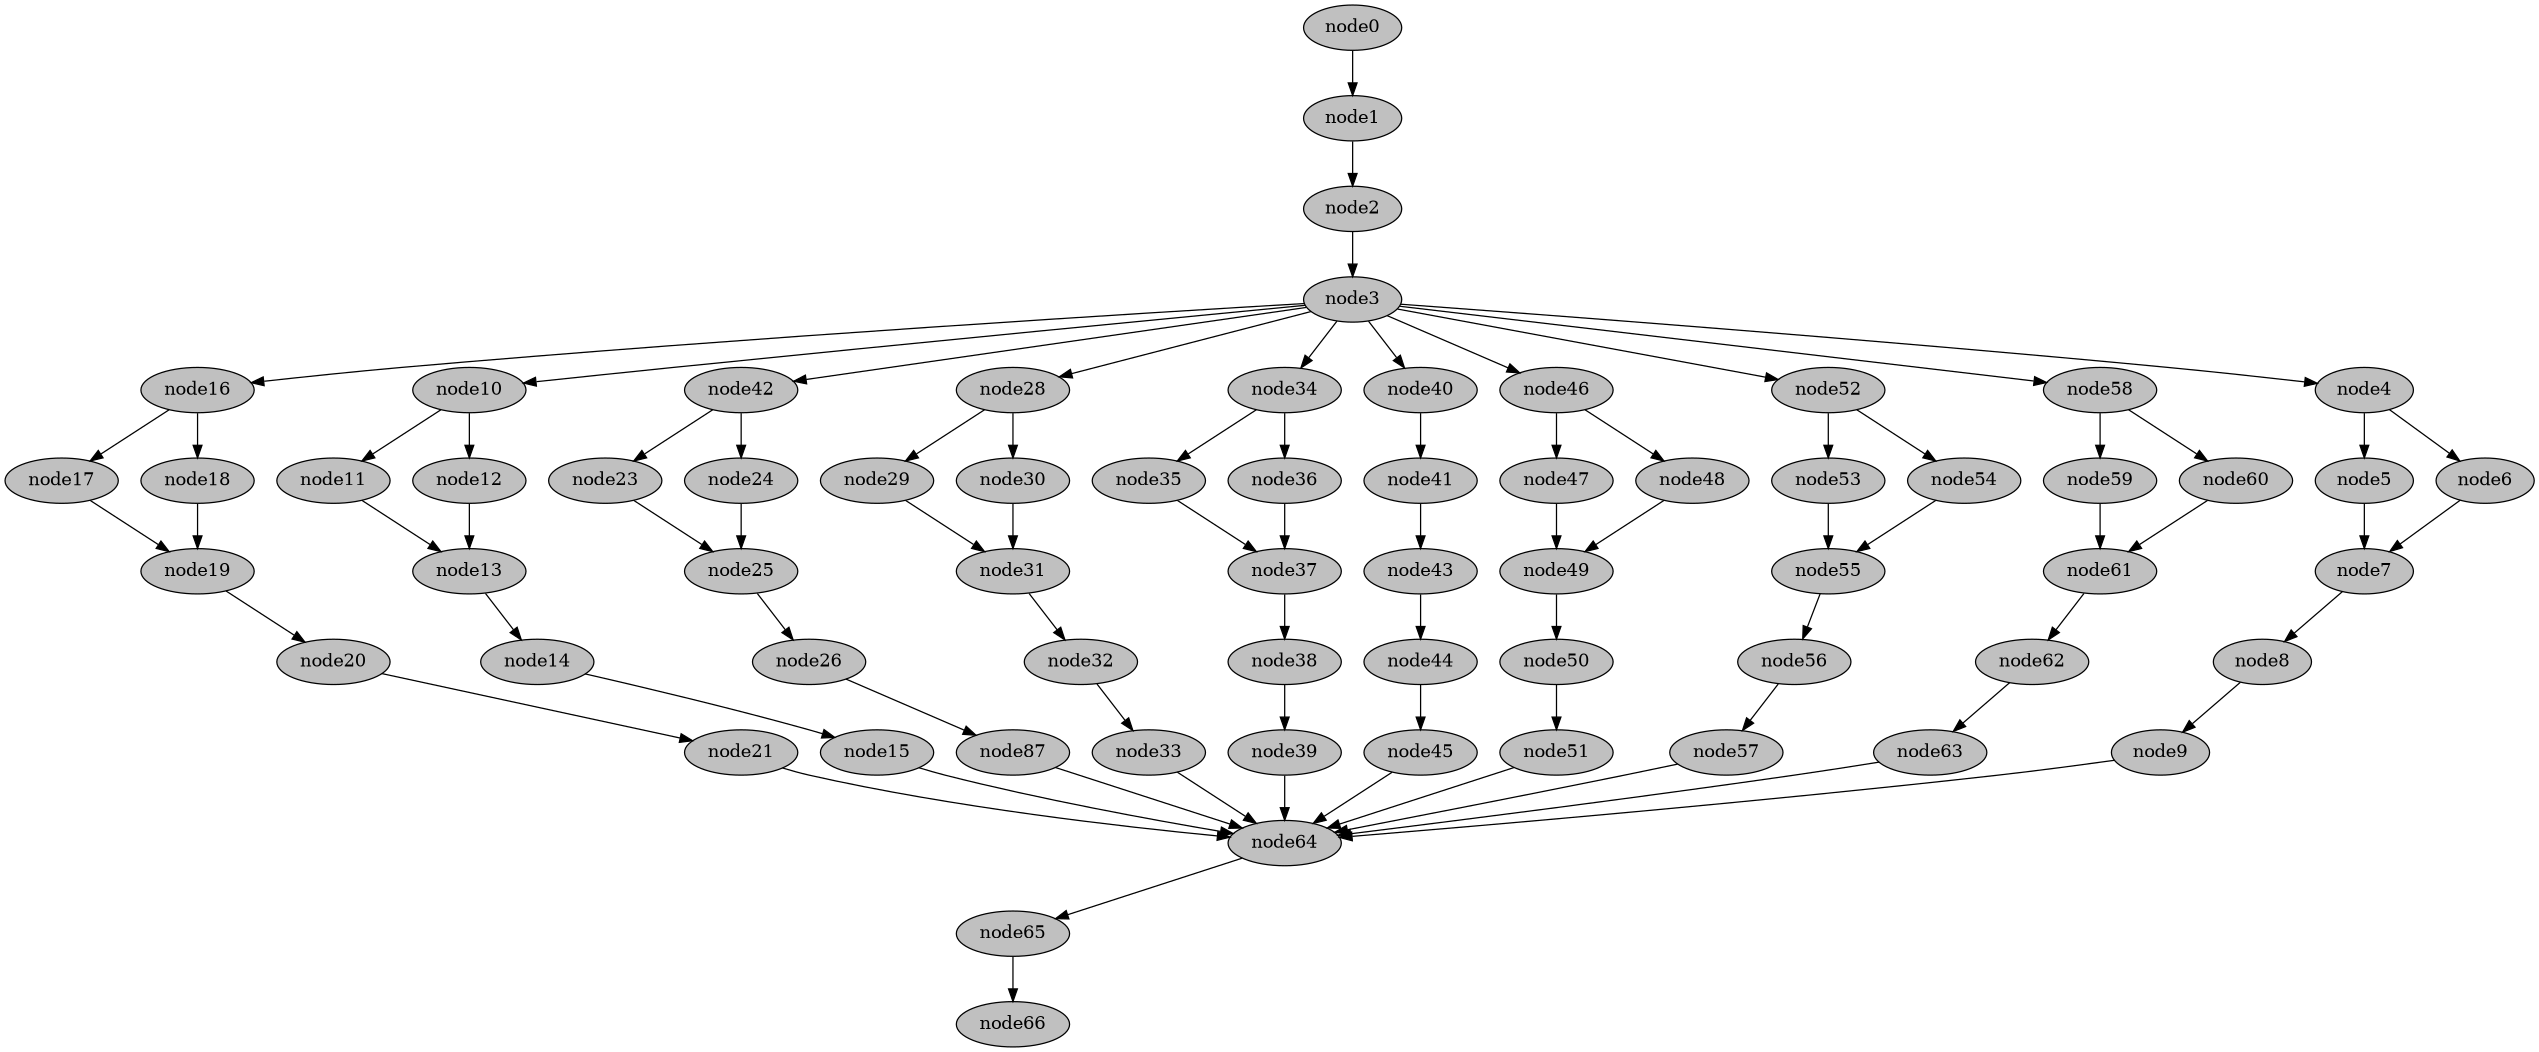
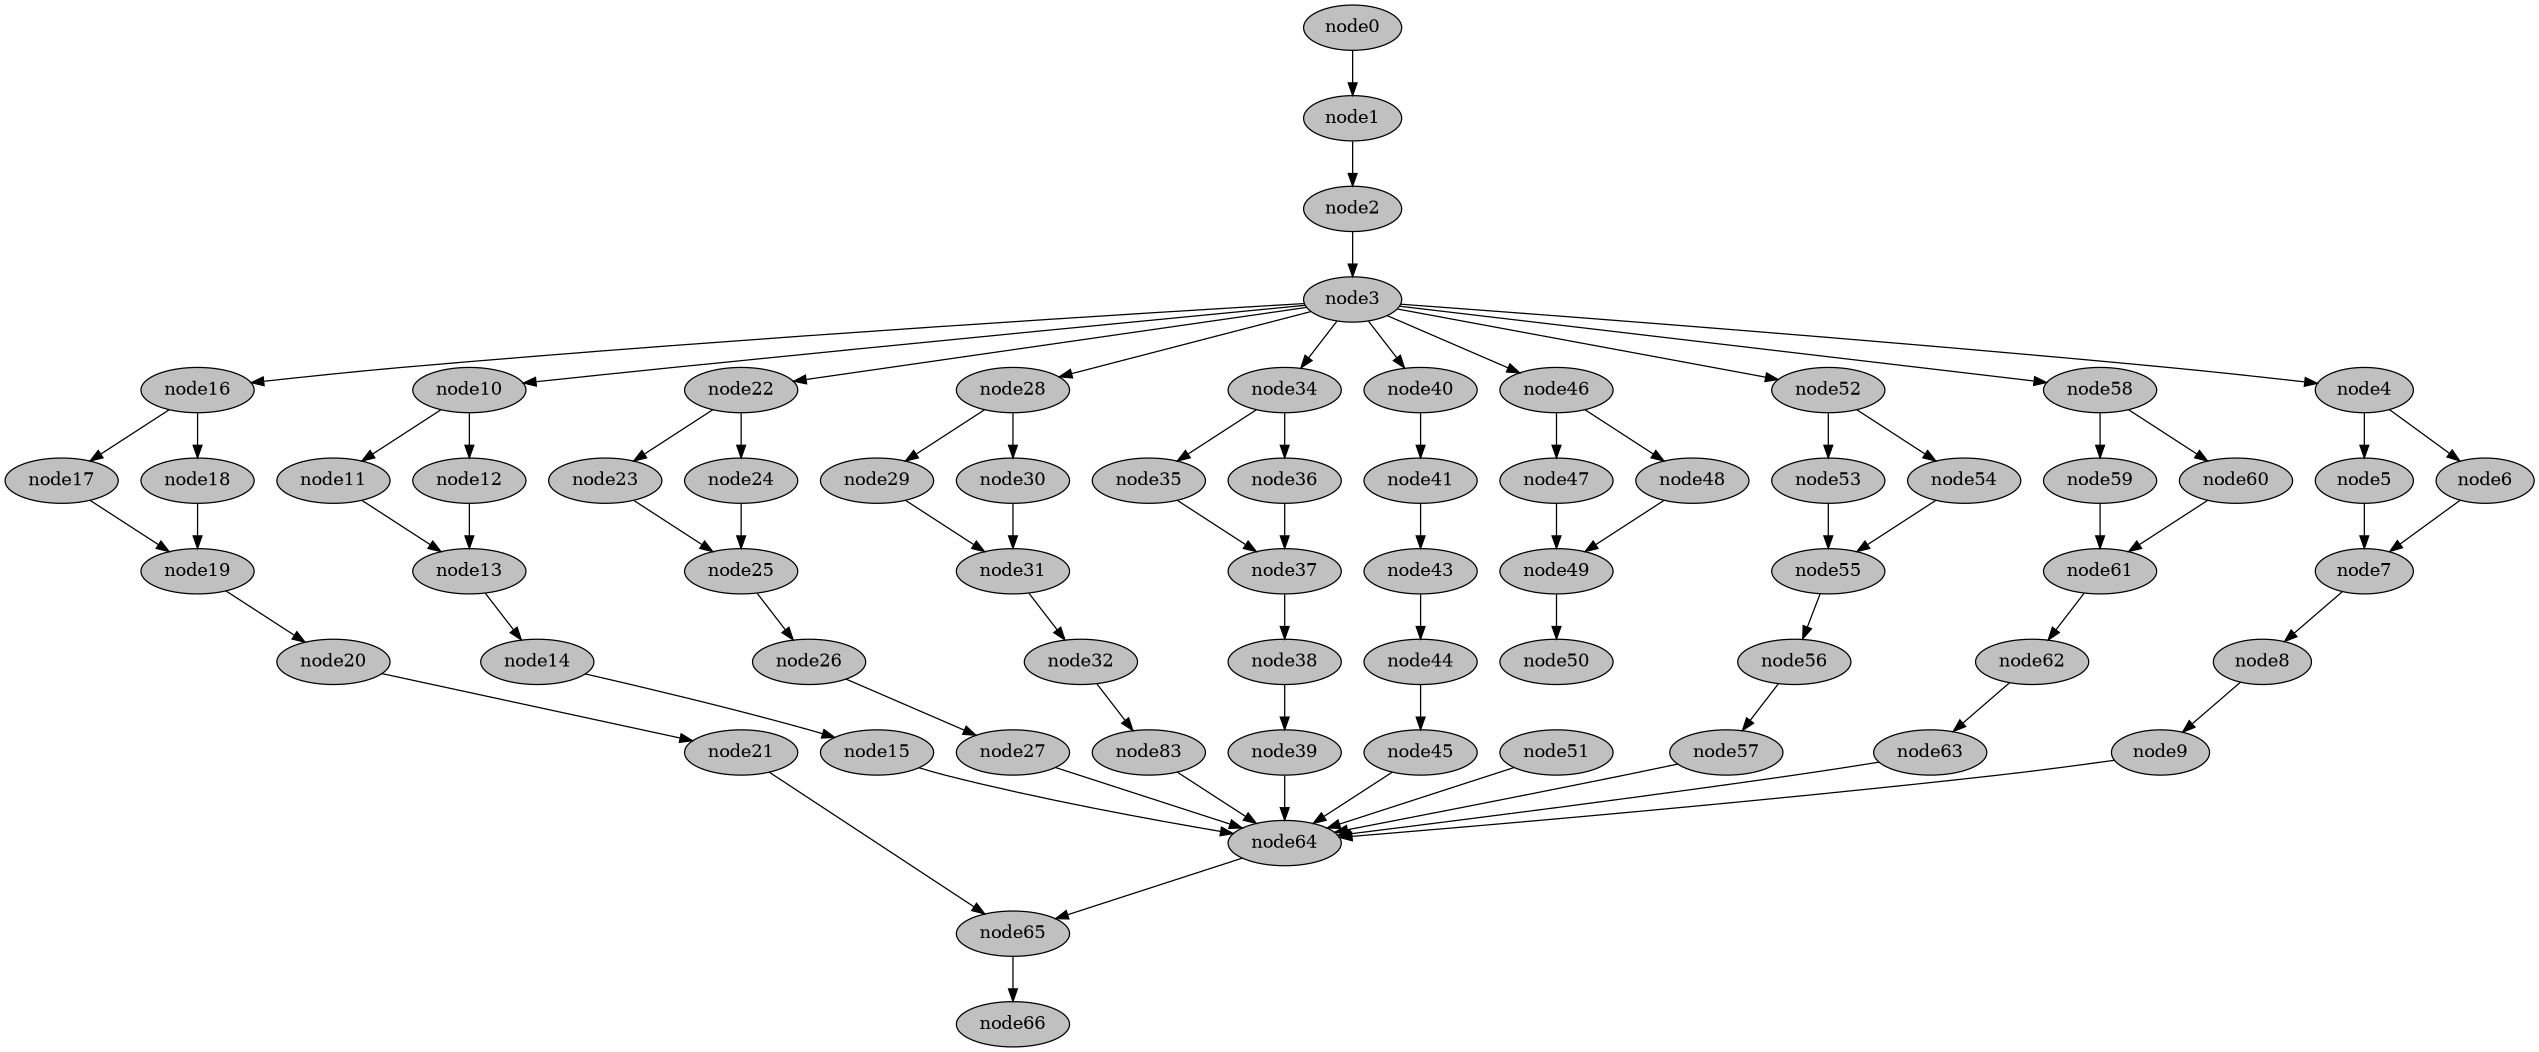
node "node42": label "node42" -> "node22"
edge "node50" -> "node51": removed
node "node87": label "node87" -> "node27"
node "node33": label "node33" -> "node83"
edge "node21" -> "node64": now "node21" -> "node65"
